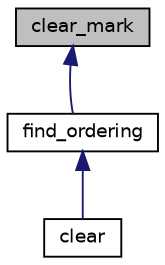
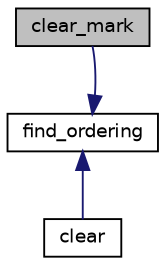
edge "find_ordering" -> "clear_mark": reversed
